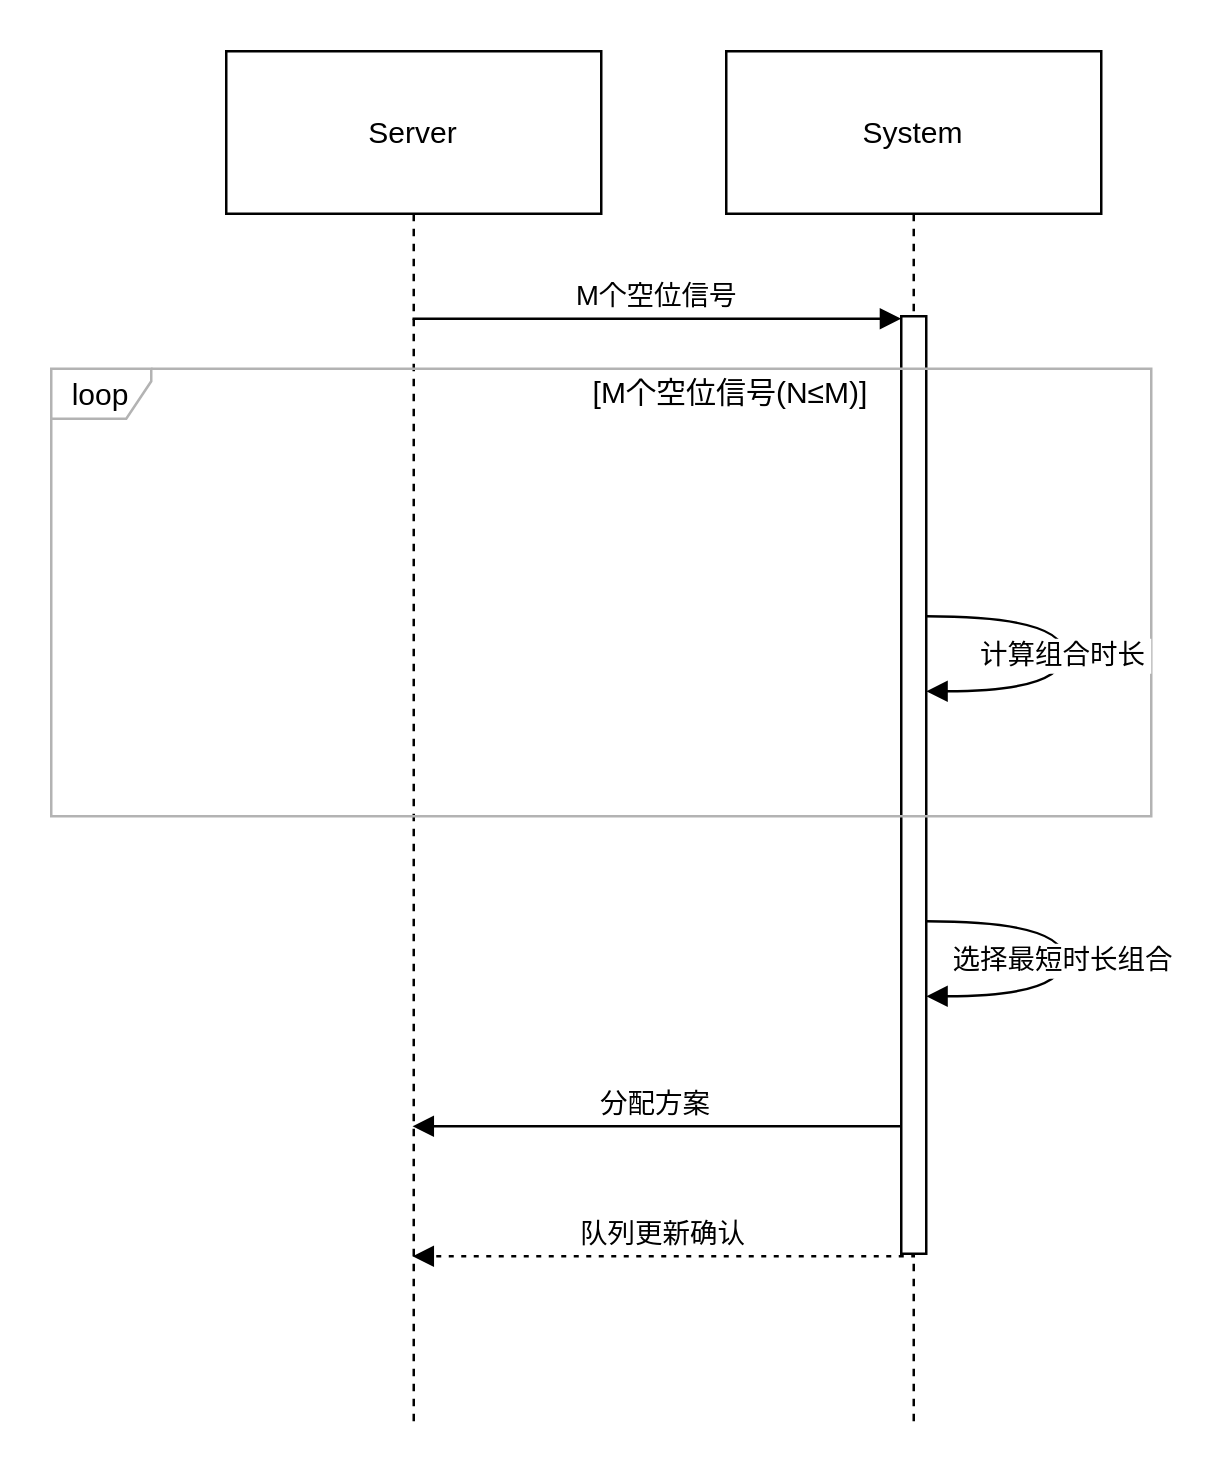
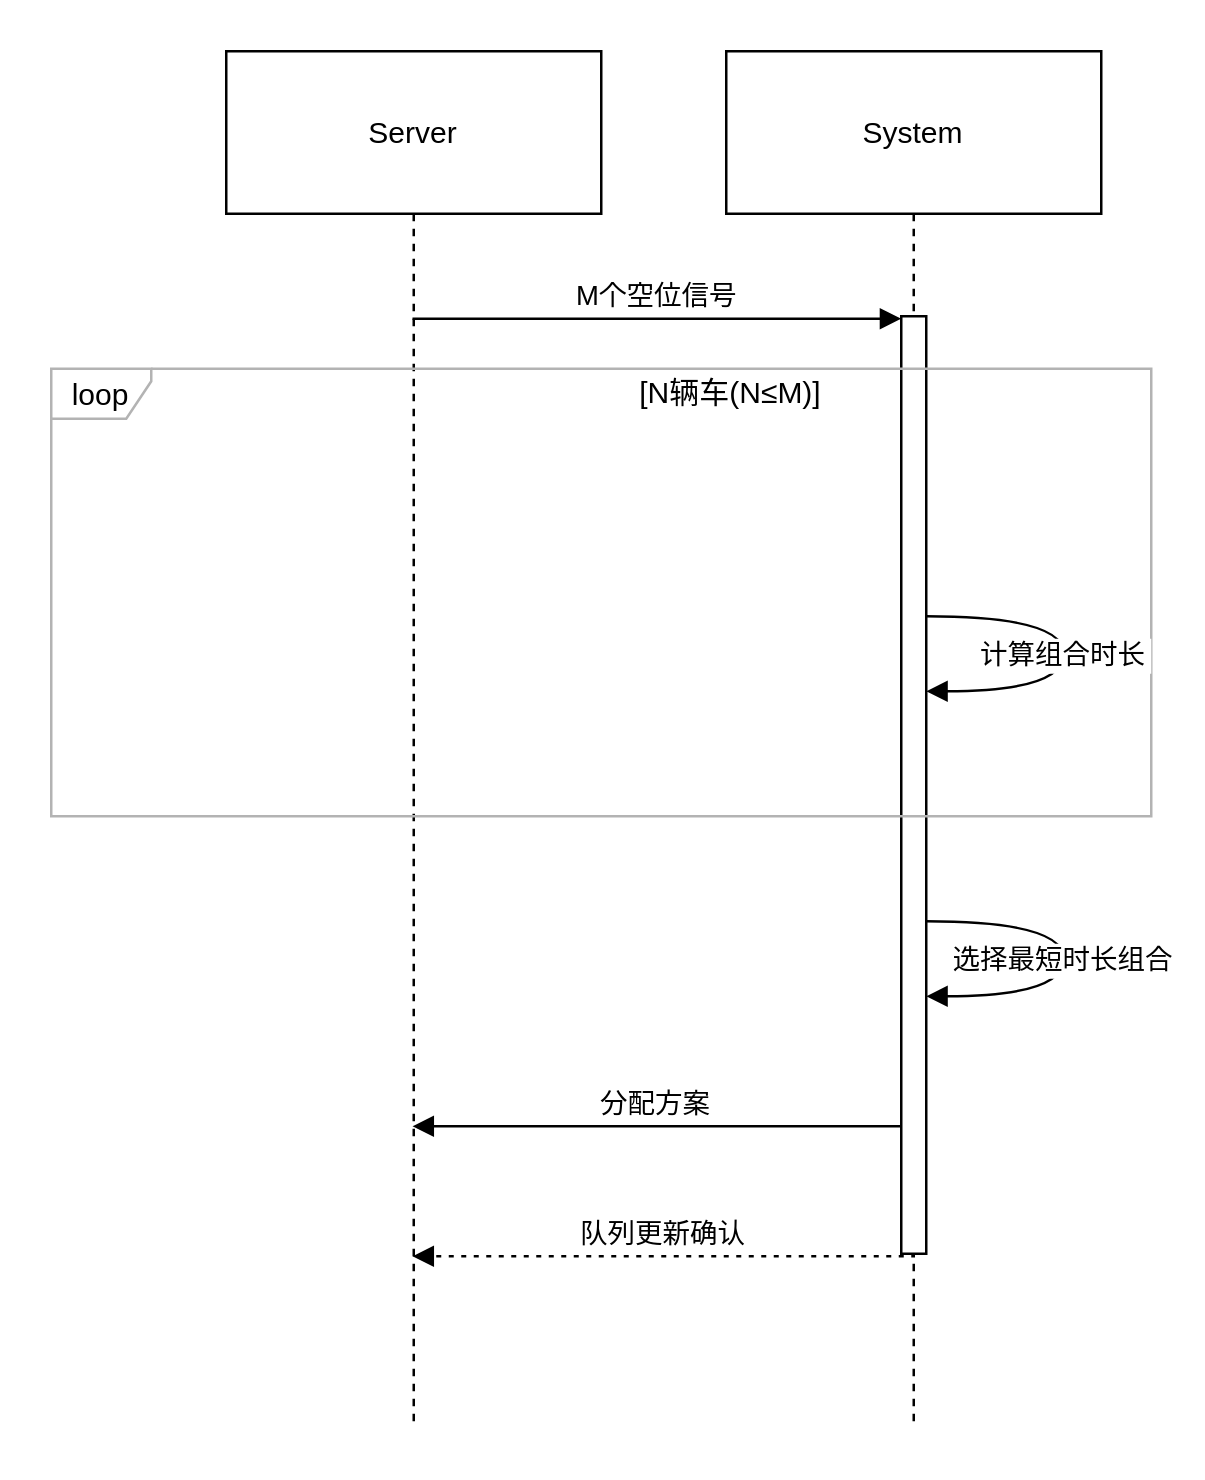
node "[M个空位信号(N≤M)]": label "[M个空位信号(N≤M)]" -> "[N辆车(N≤M)]"
